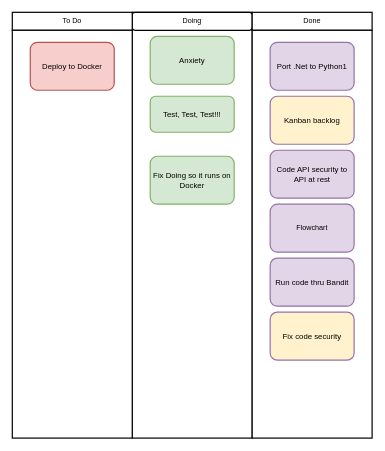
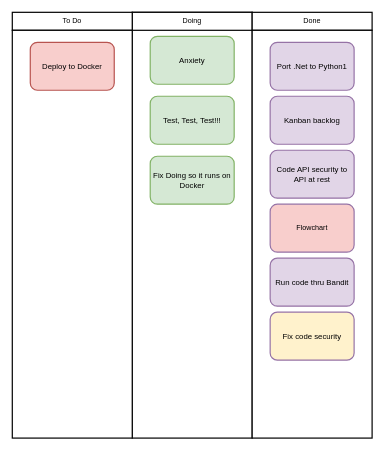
node "Doing": shape rounded rectangle -> rectangle
node "Test, Test, Test!!!": size 84x36 -> 84x48
node "Kanban backlog": fillcolor #fff2cc -> #e1d5e7
node "Flowchart": fillcolor #e1d5e7 -> #f8cecc
